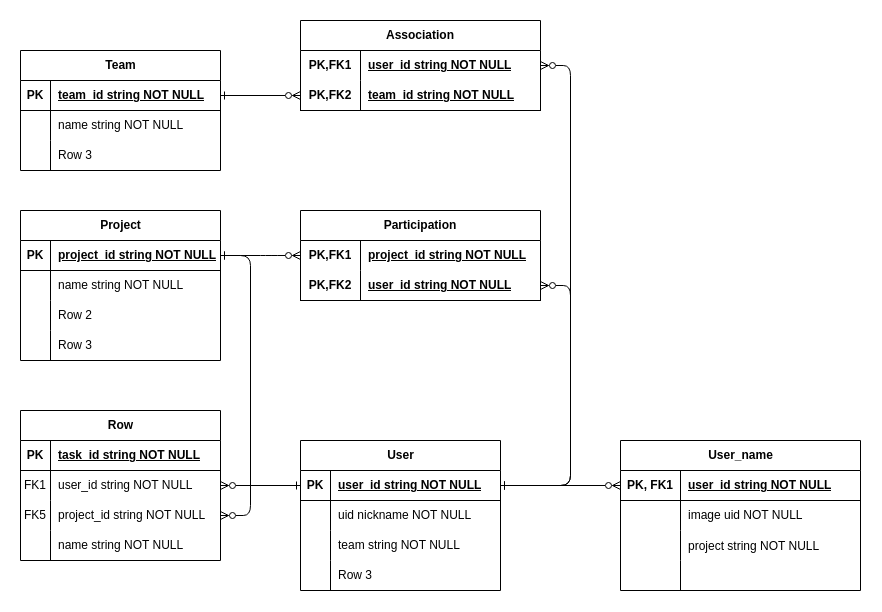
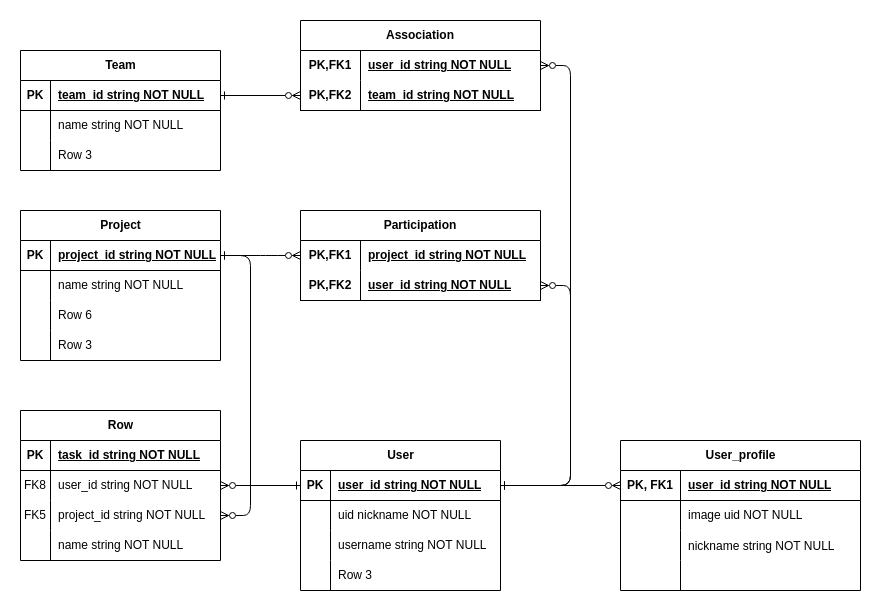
node "Row 2": label "Row 2" -> "Row 6"
node "User_name": label "User_name" -> "User_profile"
node "FK1": label "FK1" -> "FK8"
node "team string NOT NULL": label "team string NOT NULL" -> "username string NOT NULL"
node "project string NOT NULL": label "project string NOT NULL" -> "nickname string NOT NULL"
